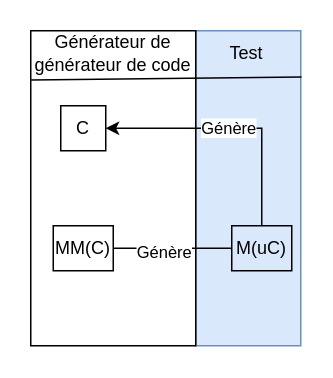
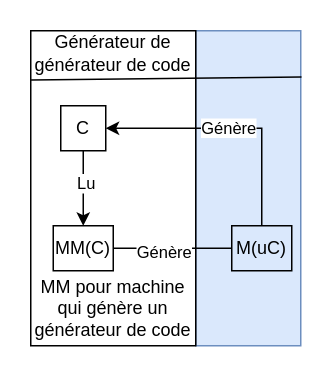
node "Test": removed
edge "C" -> "MM(C)": added, label "Lu"
node "MM pour machine qui génère un générateur de code": added
